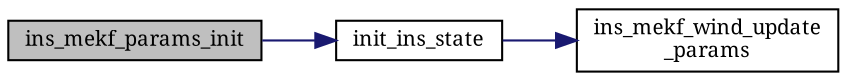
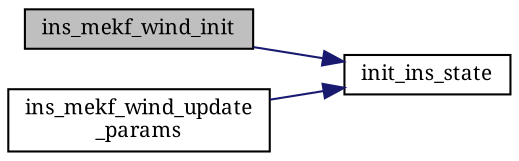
node "ins_mekf_params_init": label "ins_mekf_params_init" -> "ins_mekf_wind_init"
edge "init_ins_state" -> "ins_mekf_wind_update _params": reversed
